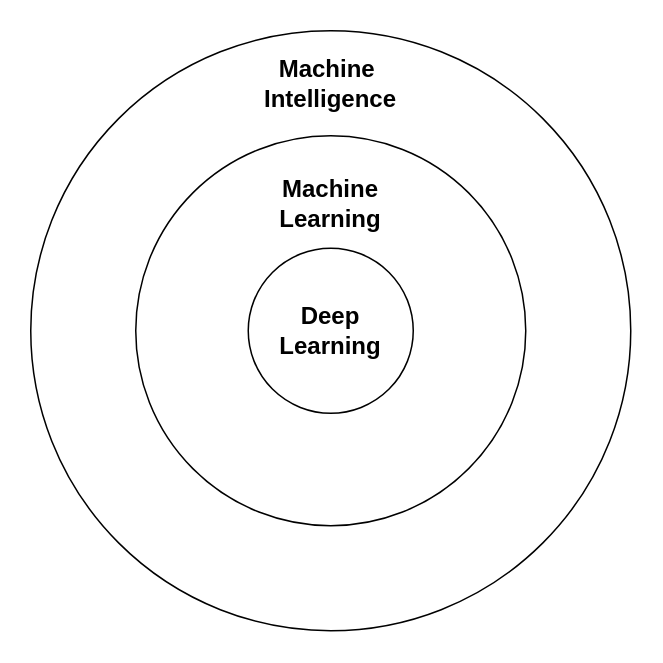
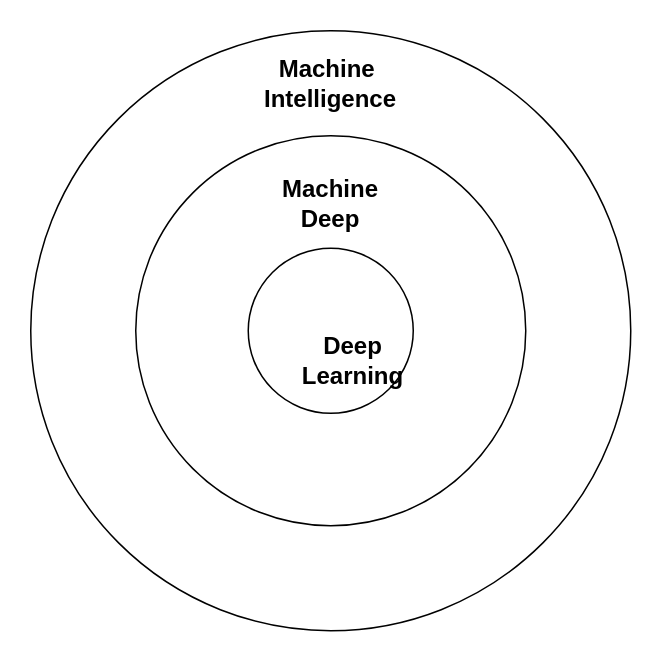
node "Machine Learning": label "Machine Learning" -> "Machine Deep"
node "Deep Learning": moved (331, 331) -> (353, 361)
